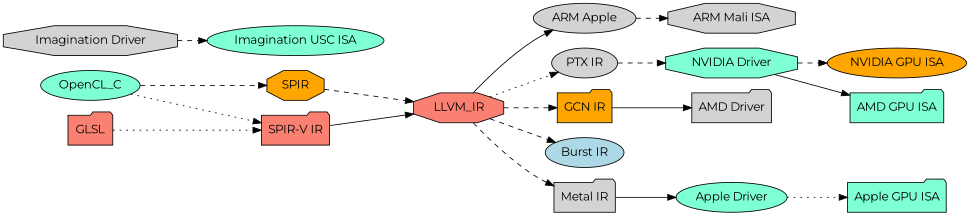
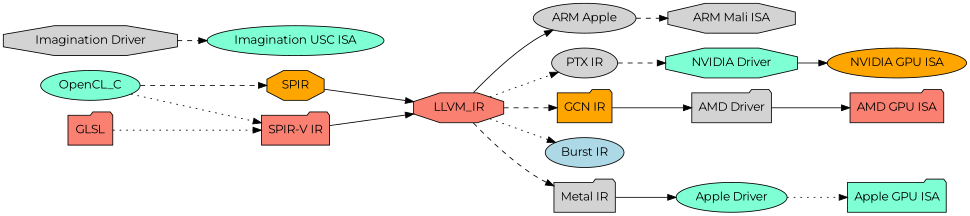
edge "NVIDIA Driver" -> "NVIDIA GPU ISA": style dashed -> solid
edge "NVIDIA Driver" -> "AMD GPU ISA": now "AMD Driver" -> "AMD GPU ISA"
edge "SPIR" -> "LLVM_IR": style dashed -> solid
node "AMD GPU ISA": fillcolor aquamarine -> salmon
edge "LLVM_IR" -> "Burst IR": style dashed -> dotted
